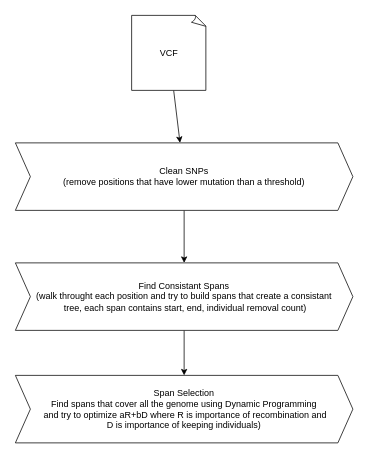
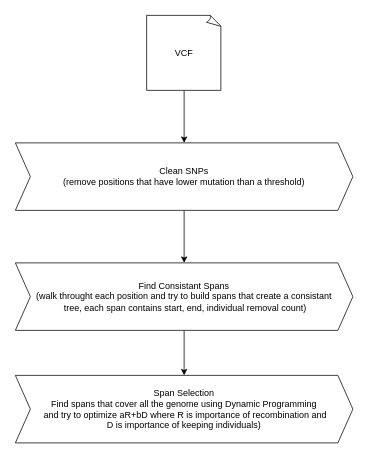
node "VCF": moved (169, 53) -> (184, 53)
